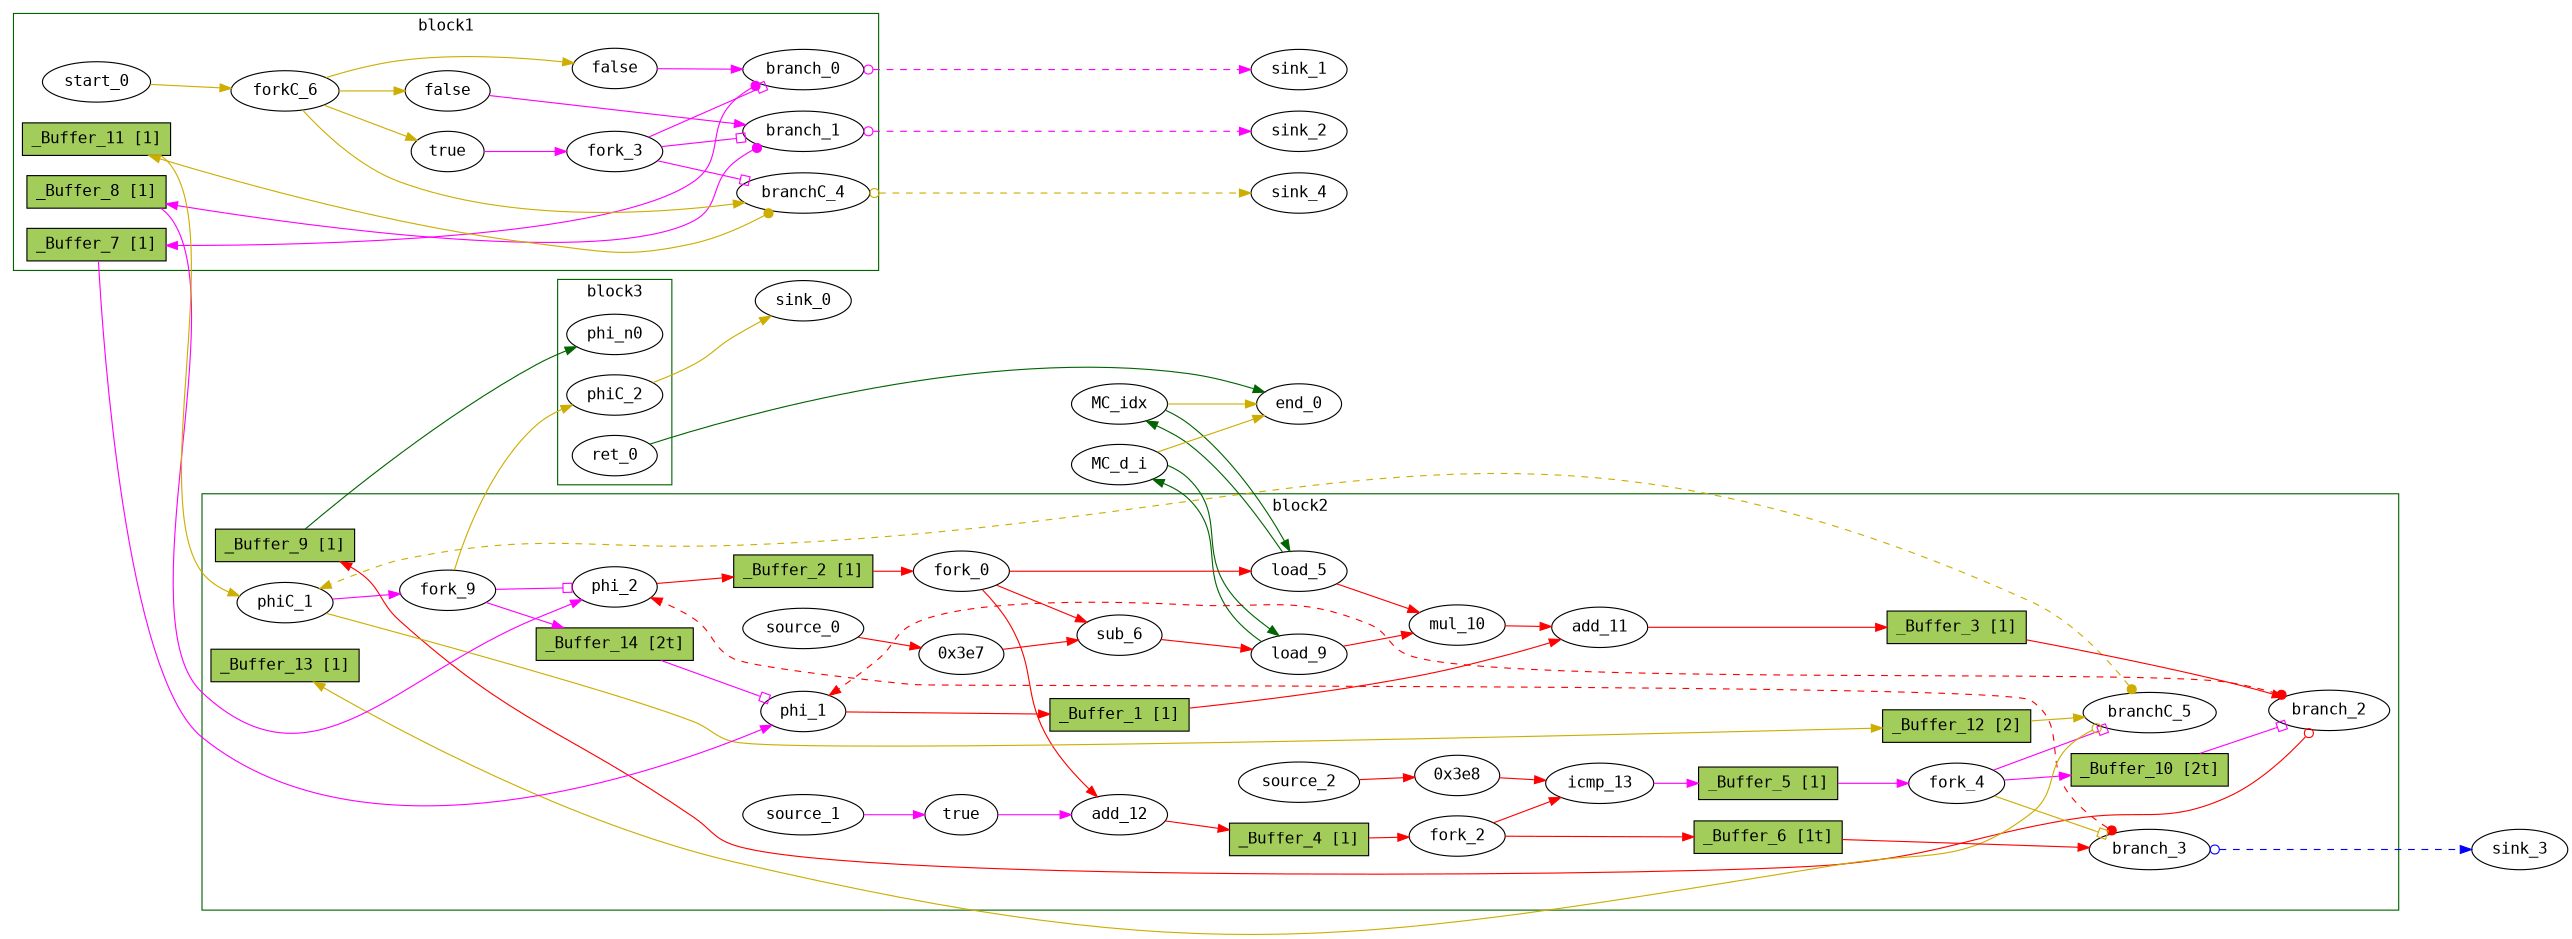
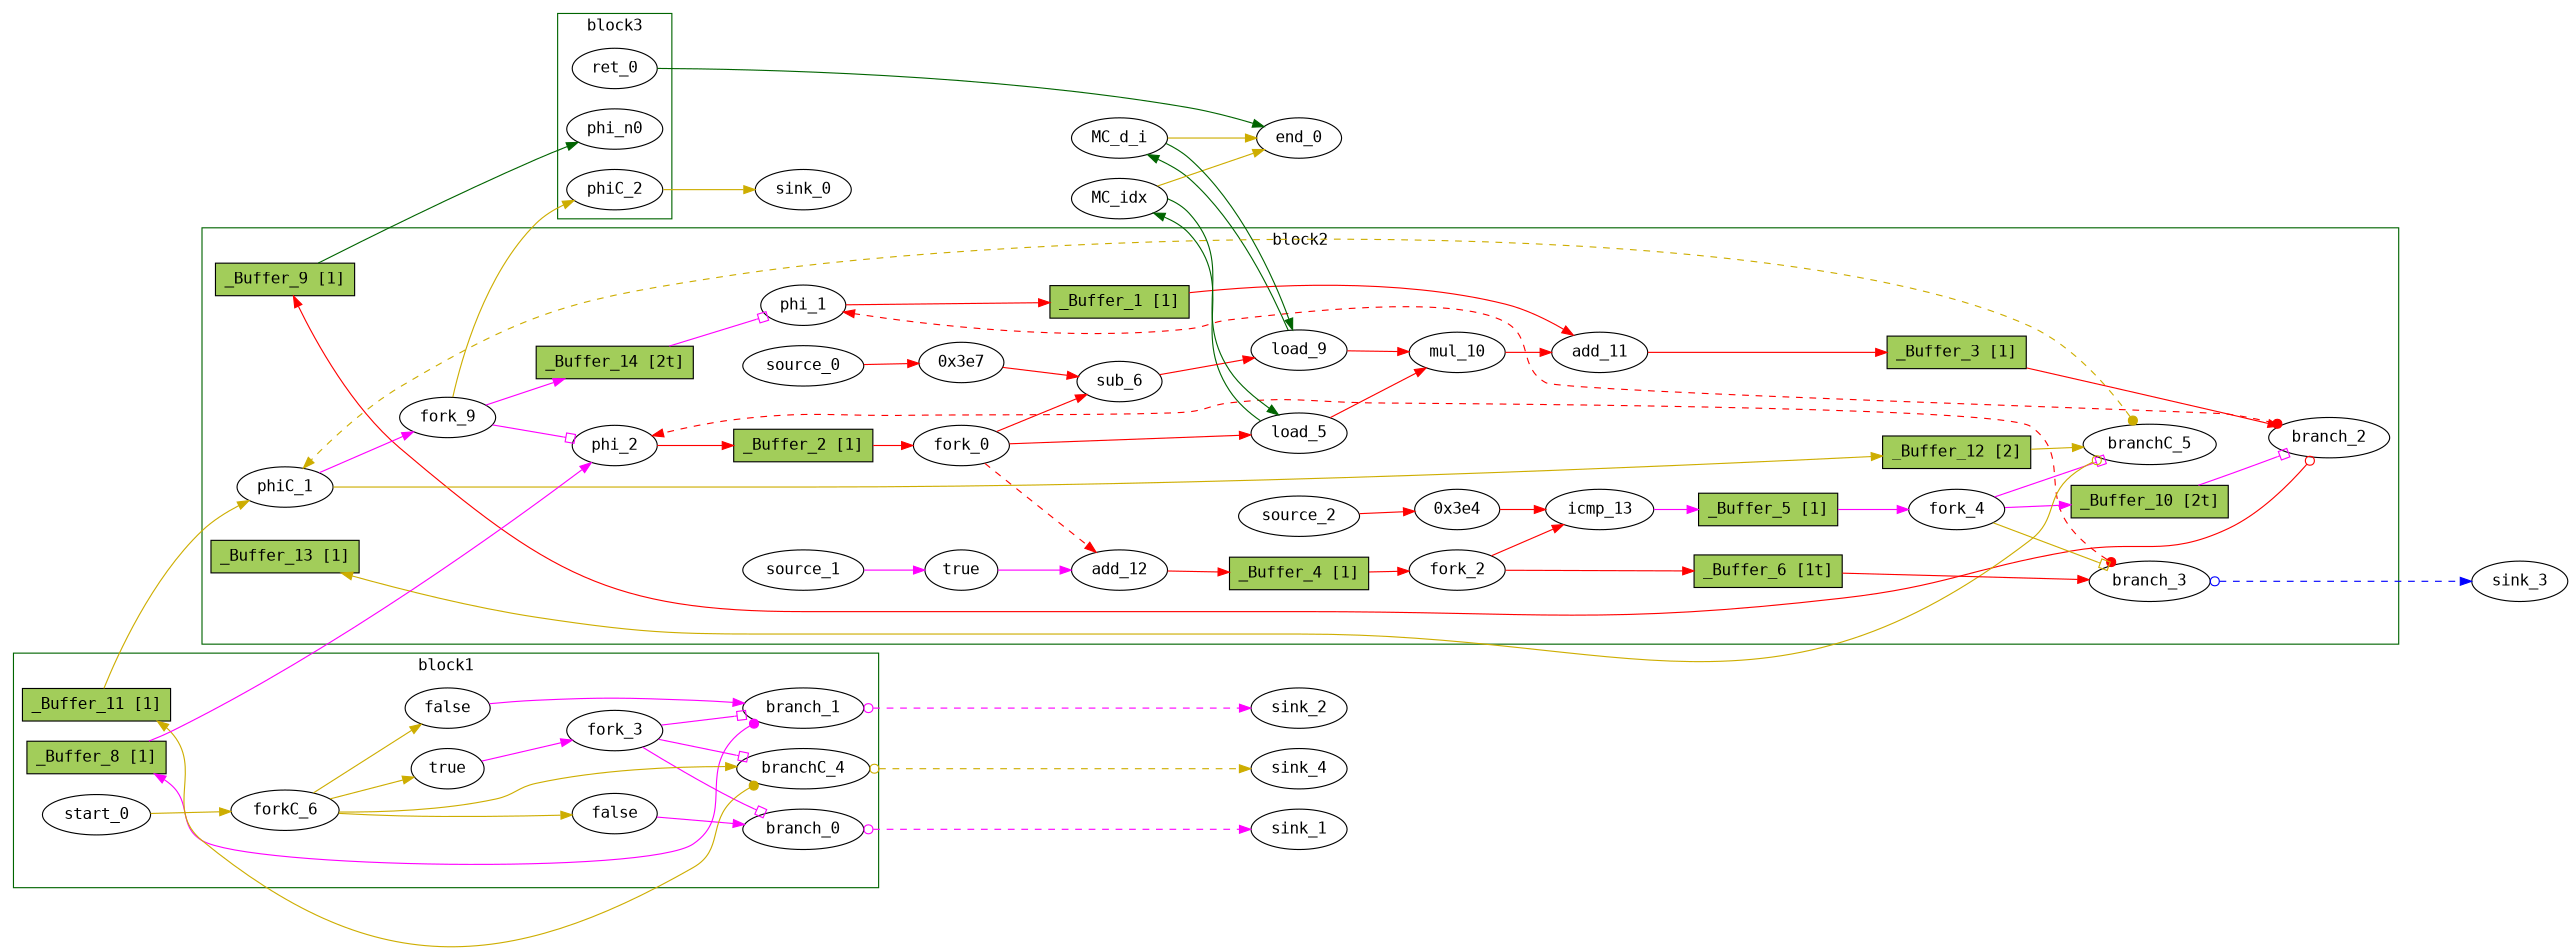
node "_Buffer_7 [1]": removed
edge "fork_0" -> "add_12": style solid -> dashed
node "0x3e8": label "0x3e8" -> "0x3e4"
